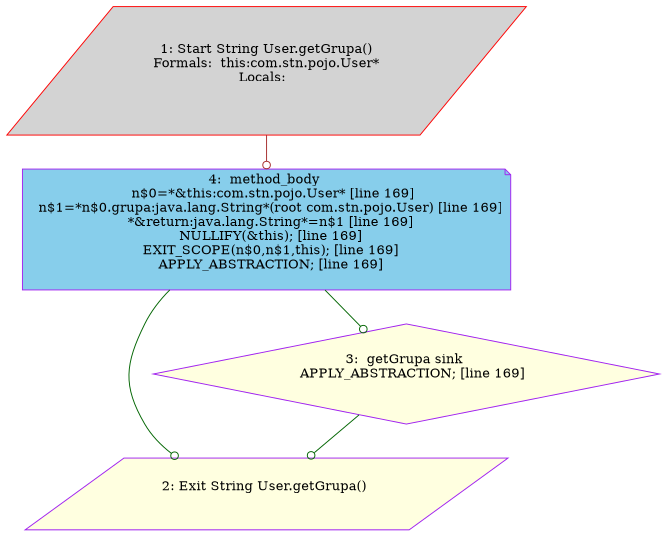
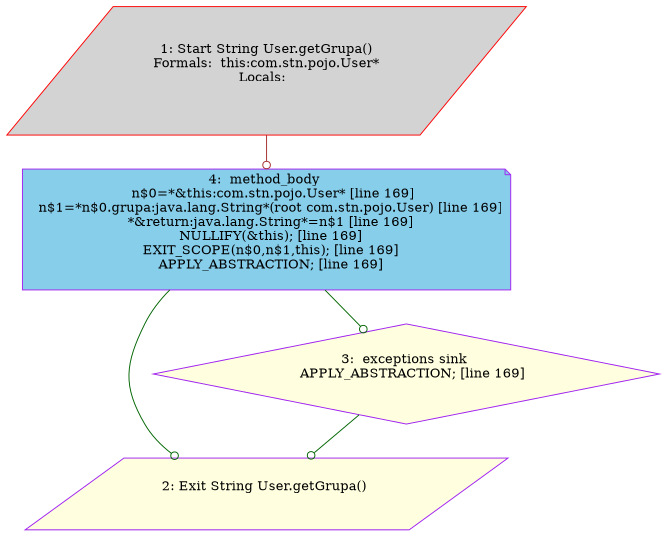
node "3:  getGrupa sink APPLY_ABSTRACTION; [line 169]": label "3:  getGrupa sink APPLY_ABSTRACTION; [line 169]" -> "3:  exceptions sink APPLY_ABSTRACTION; [line 169]"
